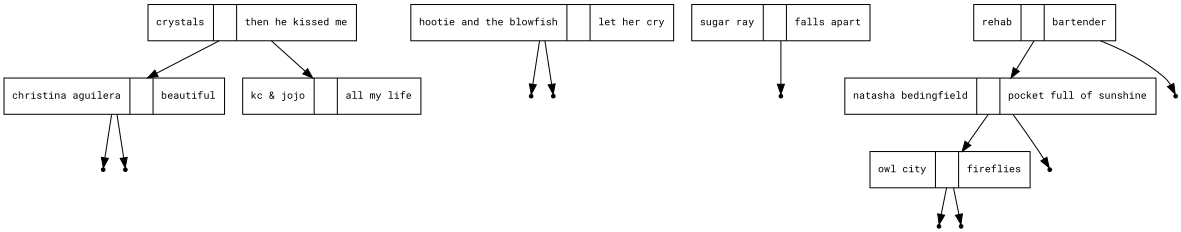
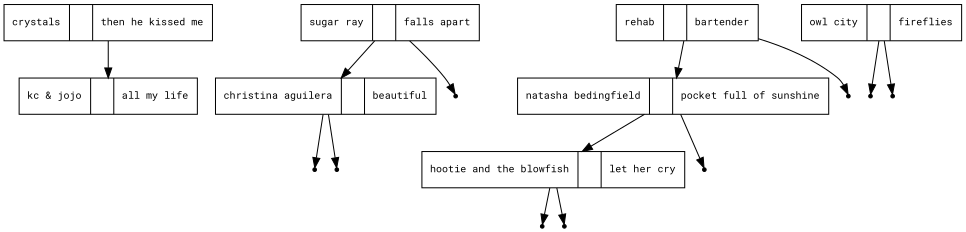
edge "crystals" -> "christina aguilera": now "sugar ray" -> "christina aguilera"
edge "natasha bedingfield" -> "owl city": now "natasha bedingfield" -> "hootie and the blowfish"
